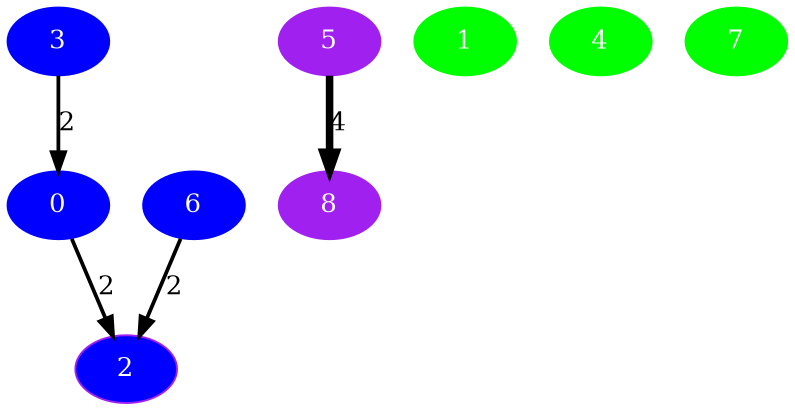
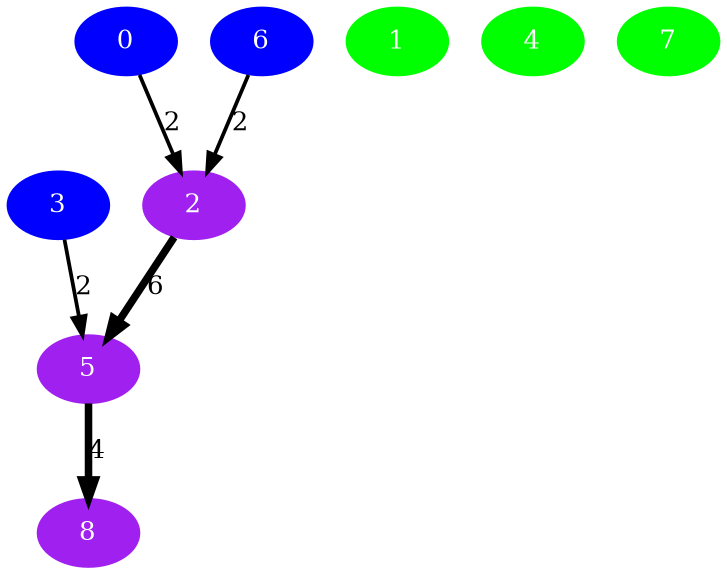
edge "3" -> "0": now "3" -> "5"
edge "2" -> "5": added, label "6"
node "2": fillcolor blue -> purple
